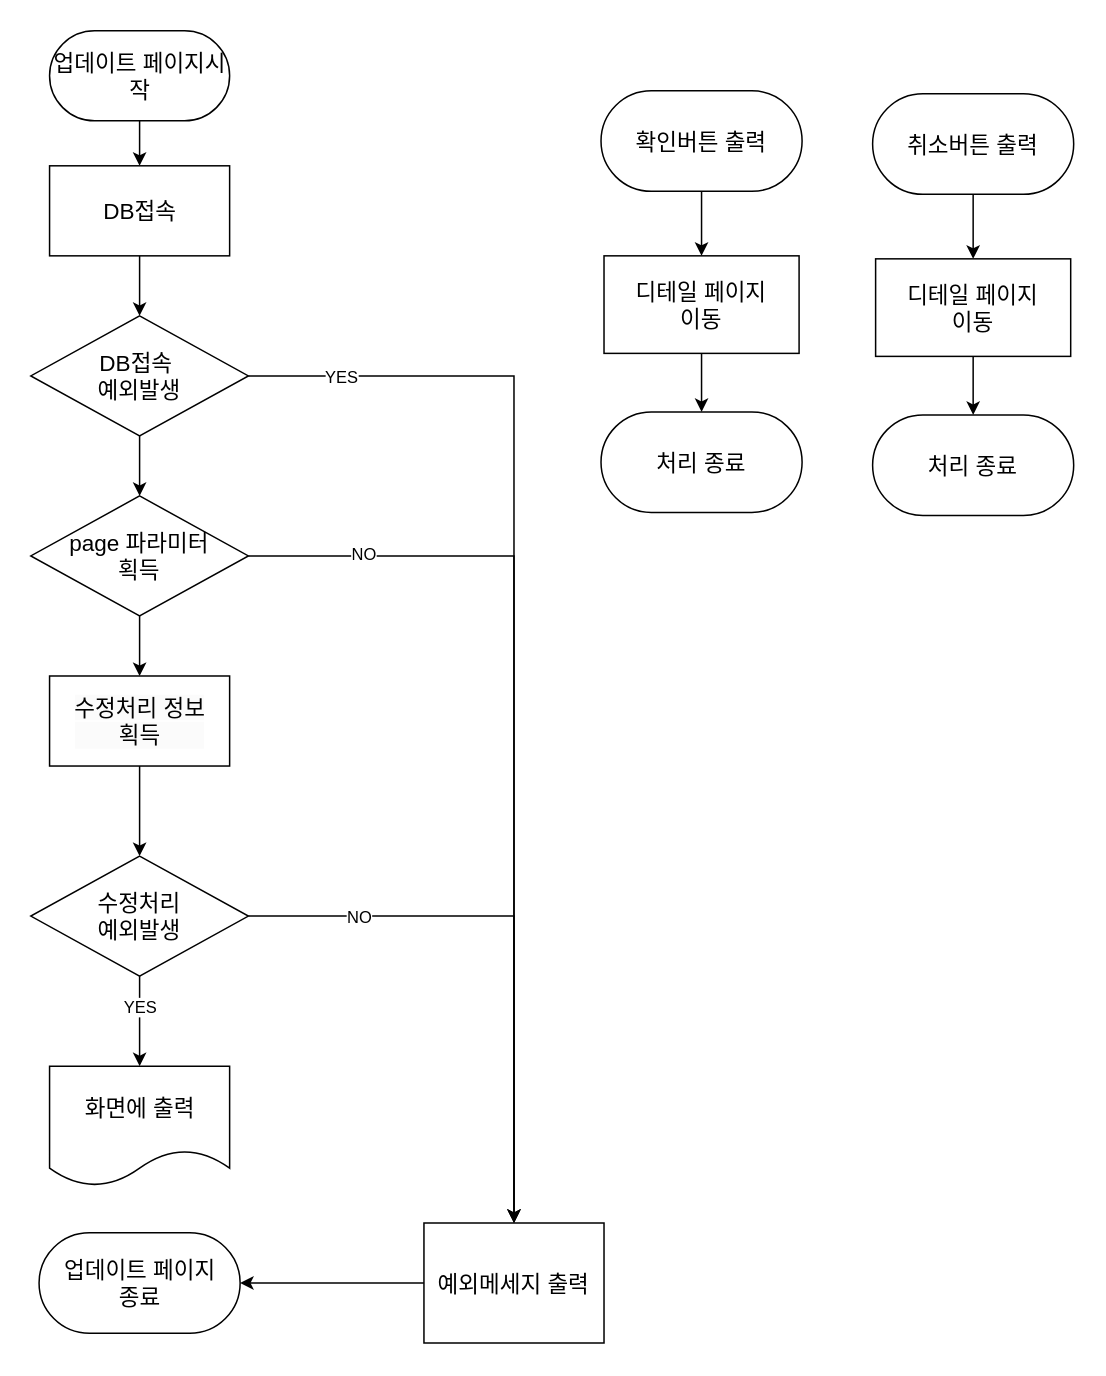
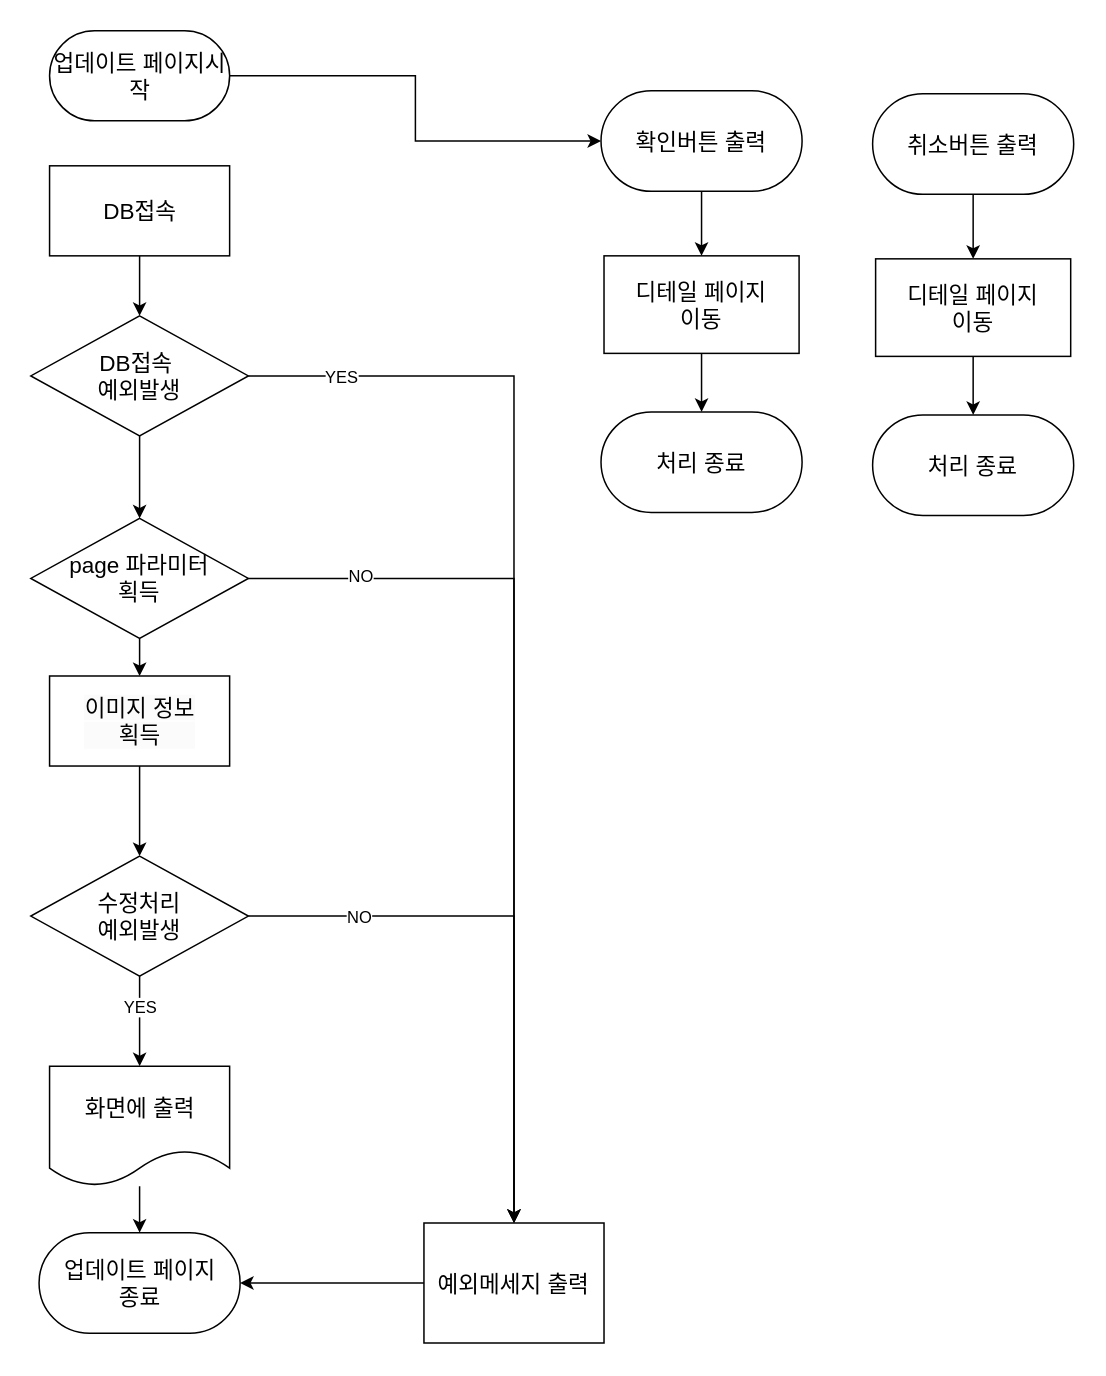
edge "업데이트 페이지시작" -> "DB접속": now "업데이트 페이지시작" -> "확인버튼 출력"
node "page 파라미터 획득": moved (140, 556) -> (140, 578)
node "수정처리 정보 획득": label "수정처리 정보 획득" -> "이미지 정보 획득"
edge "화면에 출력" -> "업데이트 페이지 종료": added
